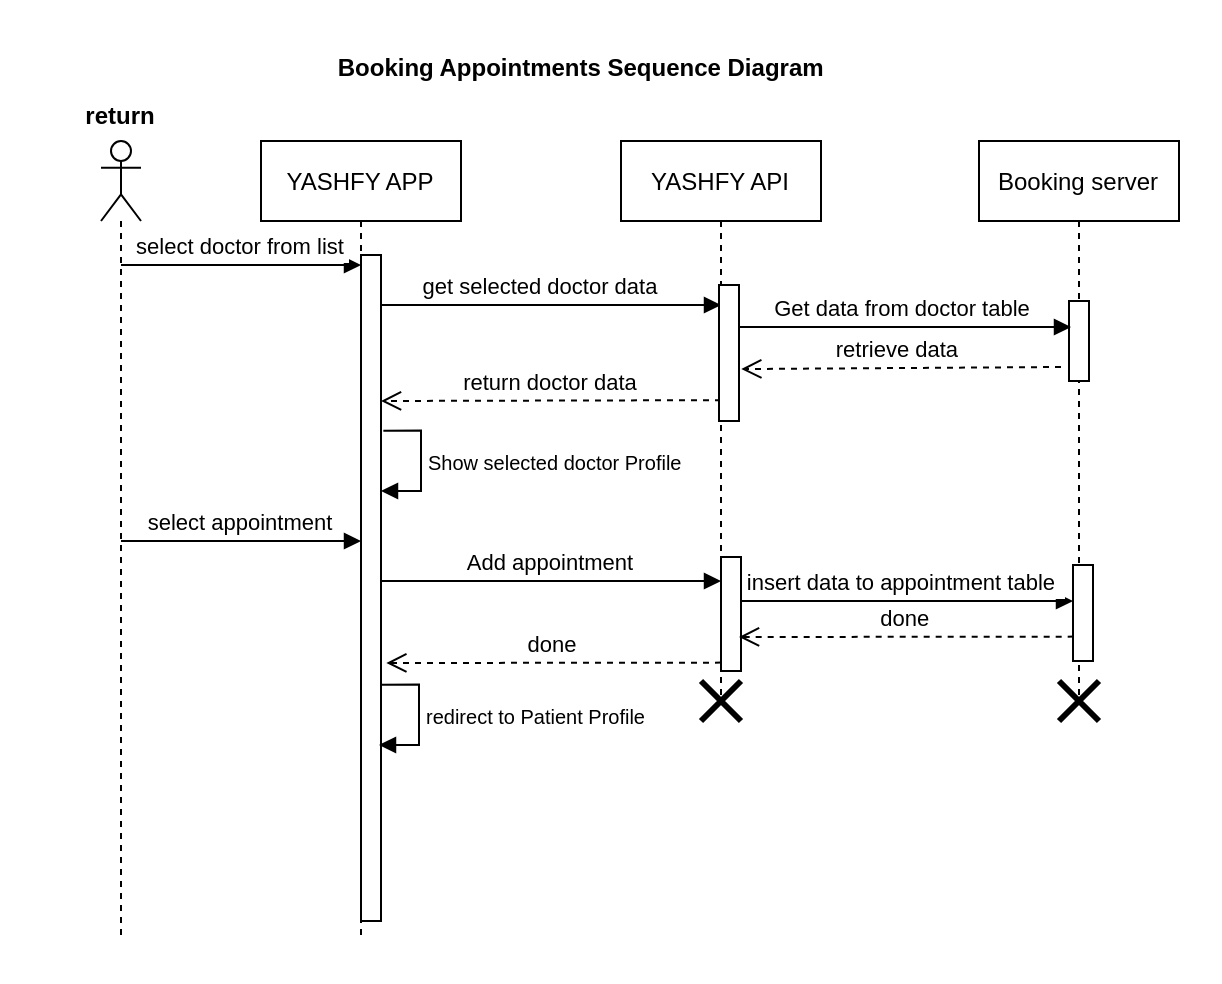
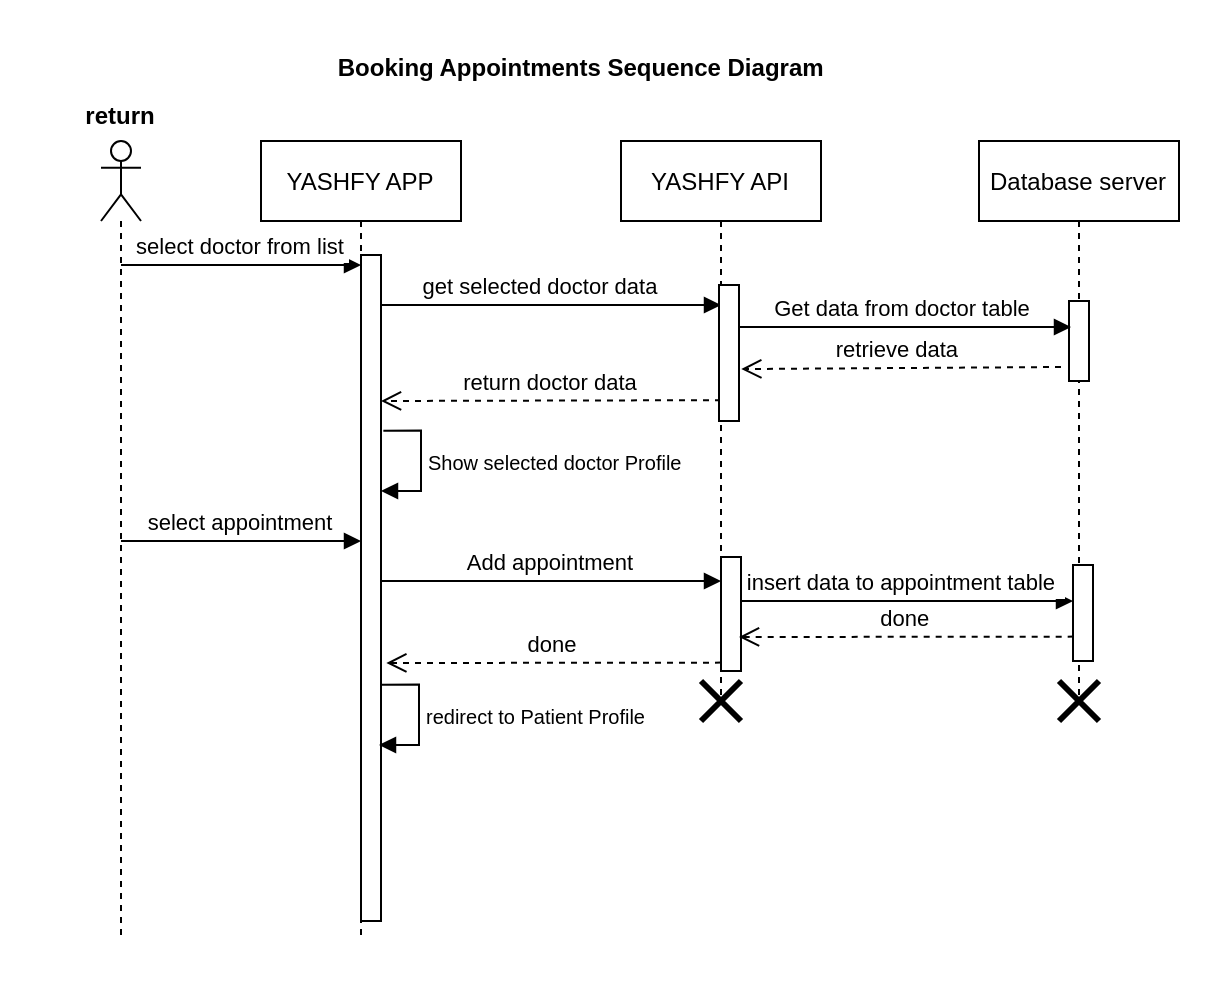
node "Booking server": label "Booking server" -> "Database server"
